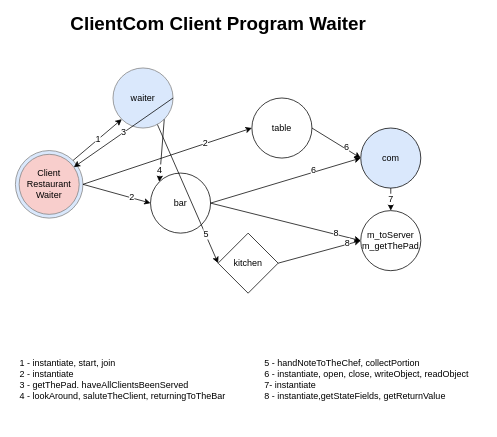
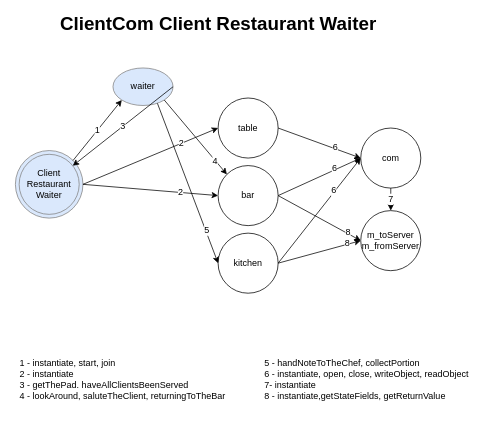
node "ClientCom Client Program Waiter": label "ClientCom Client Program Waiter" -> "ClientCom Client Restaurant Waiter"
node "waiter": size 60x60 -> 60x38
node "table": moved (282, 128) -> (248, 128)
node "com": fillcolor #dae8fc -> #ffffff
node "Client Restaurant Waiter": fillcolor #f8cecc -> #dae8fc
node "bar": moved (180, 203) -> (248, 195)
edge "kitchen" -> "com": added, label "6"
node "m_toServer m_getThePad": label "m_toServer m_getThePad" -> "m_toServer m_fromServer"
node "kitchen": shape diamond -> ellipse
